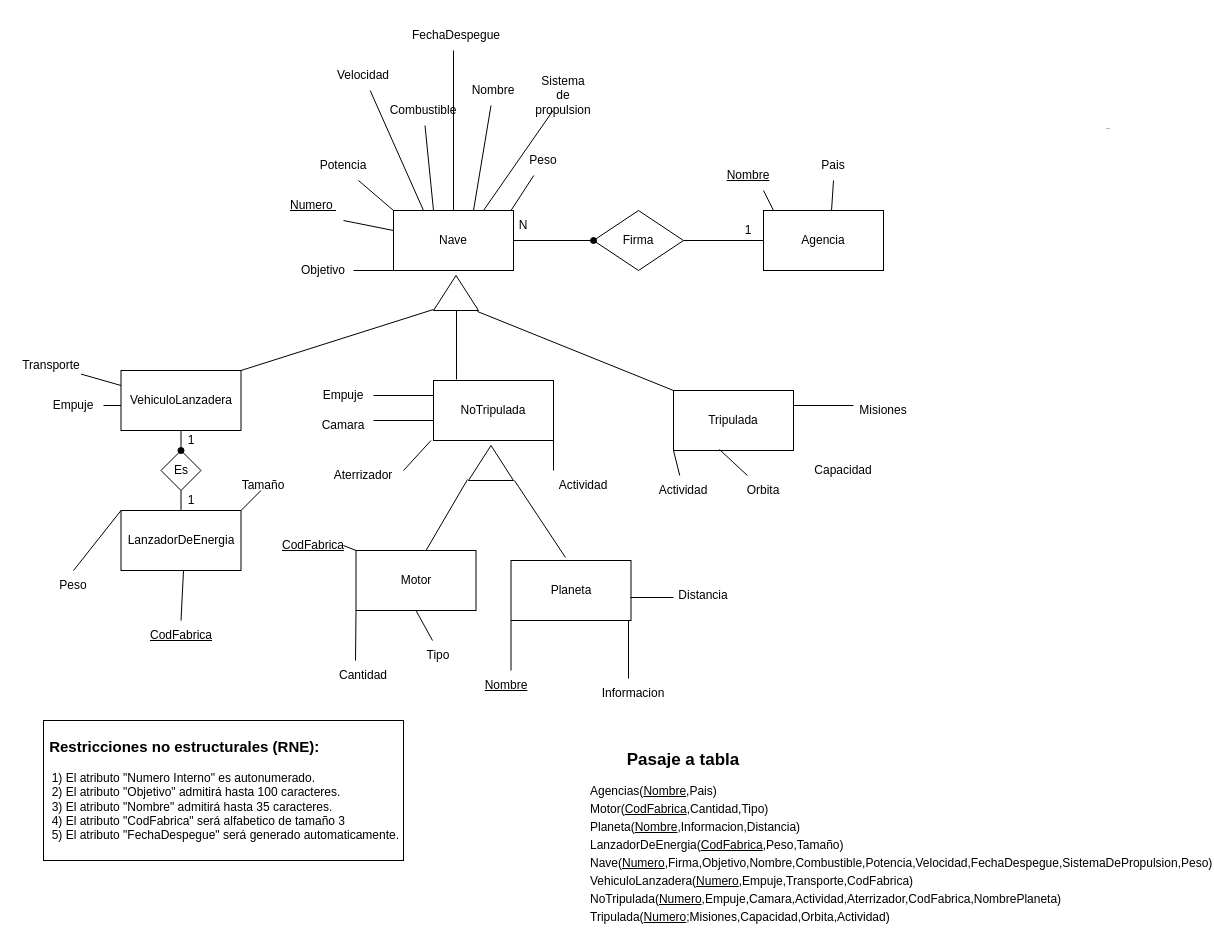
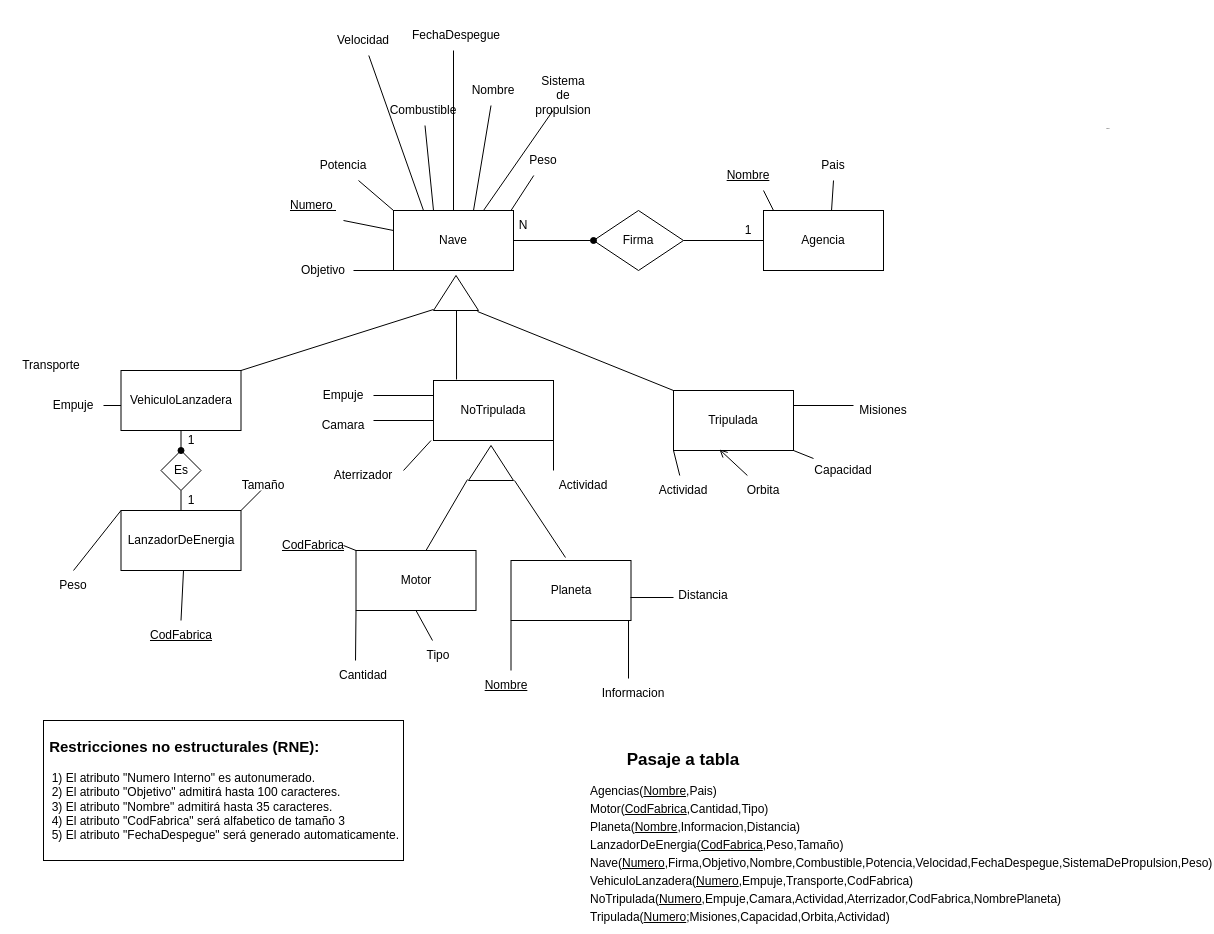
node "Velocidad": moved (364, 76) -> (364, 41)
edge "Transporte" -- "VehiculoLanzadera": removed
edge "Tripulada" -- "Orbita": arrowhead none -> open
edge "Tripulada" -- "Capacidad": added
